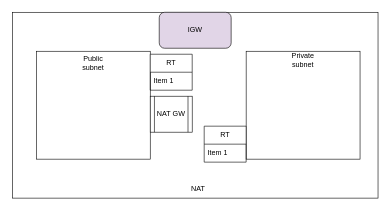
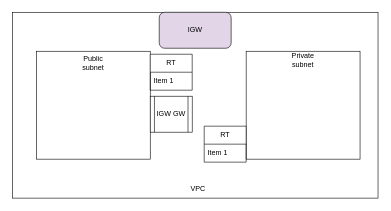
node "NAT GW": label "NAT GW" -> "IGW GW"
node "NAT": label "NAT" -> "VPC"
